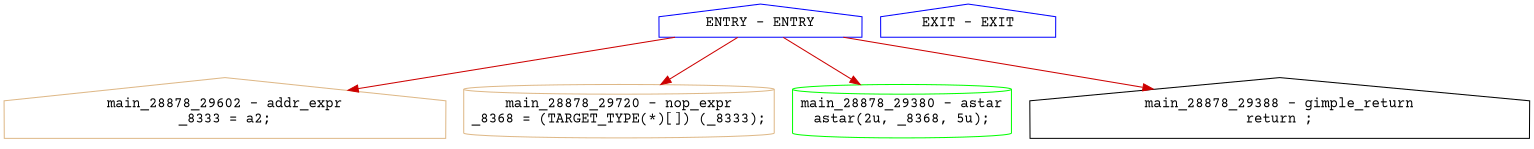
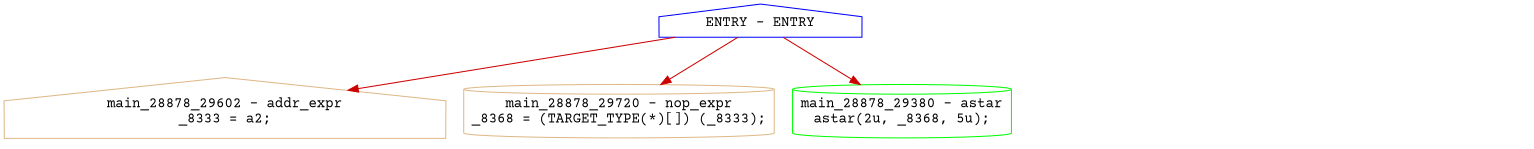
node "EXIT - EXIT": removed
node "main_28878_29388 - gimple_return return ;": removed
